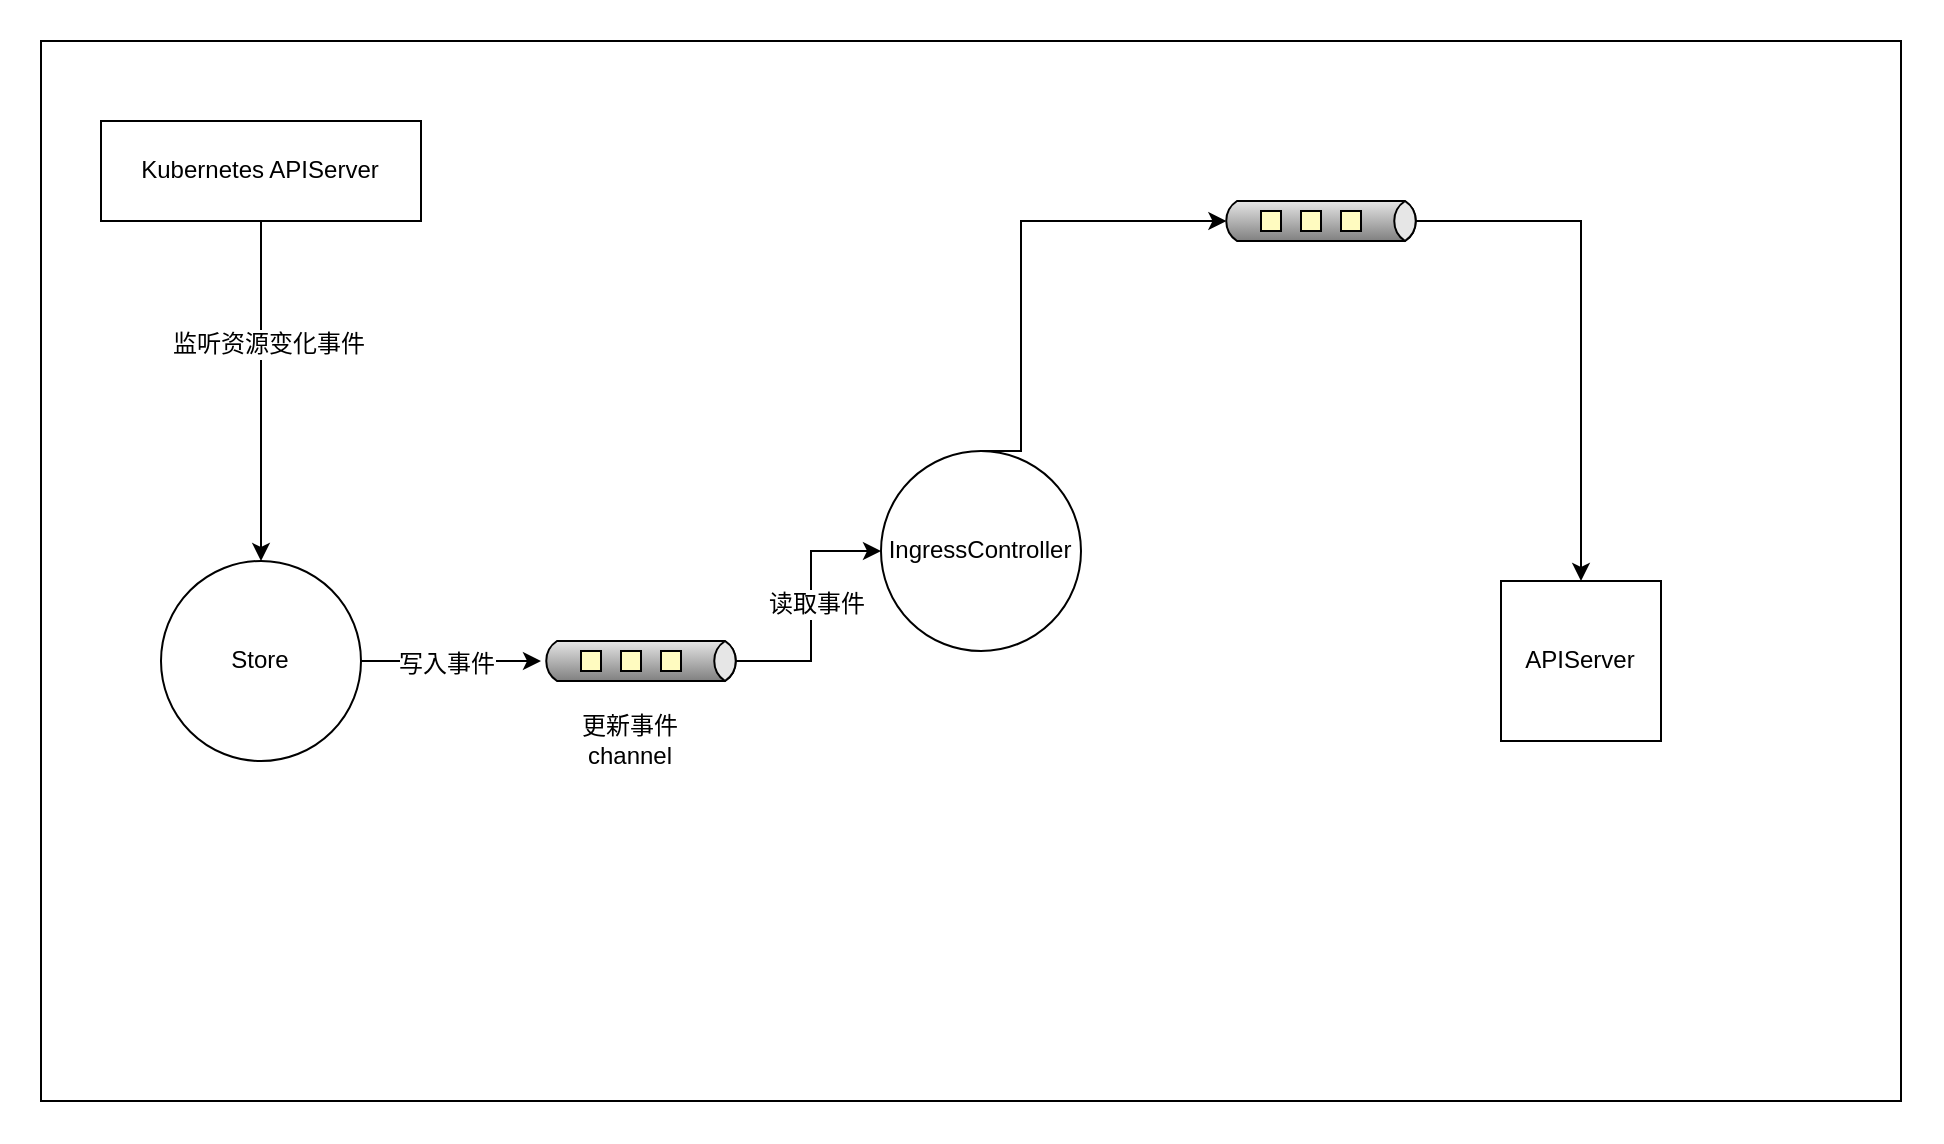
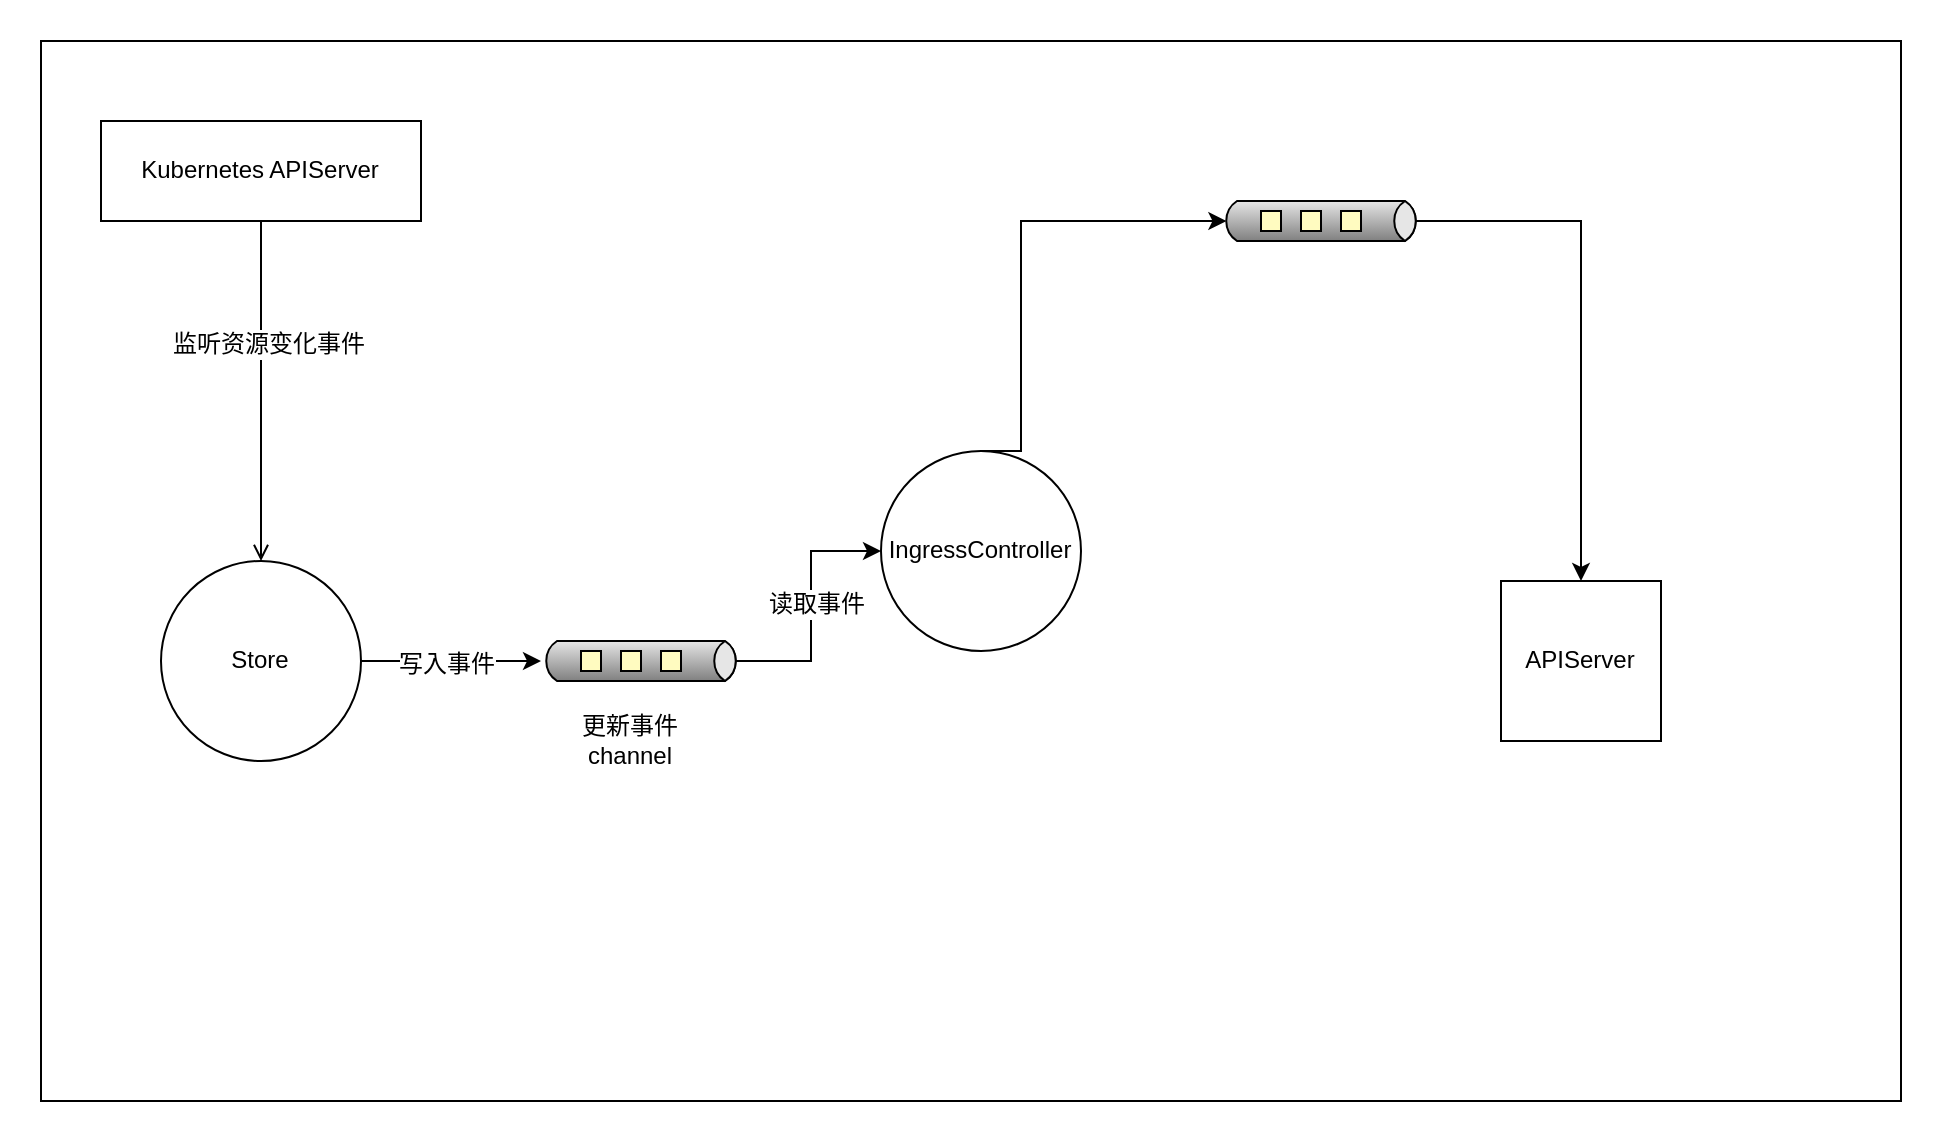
edge "Kubernetes APIServer" -> "Store": arrowhead classic -> open
